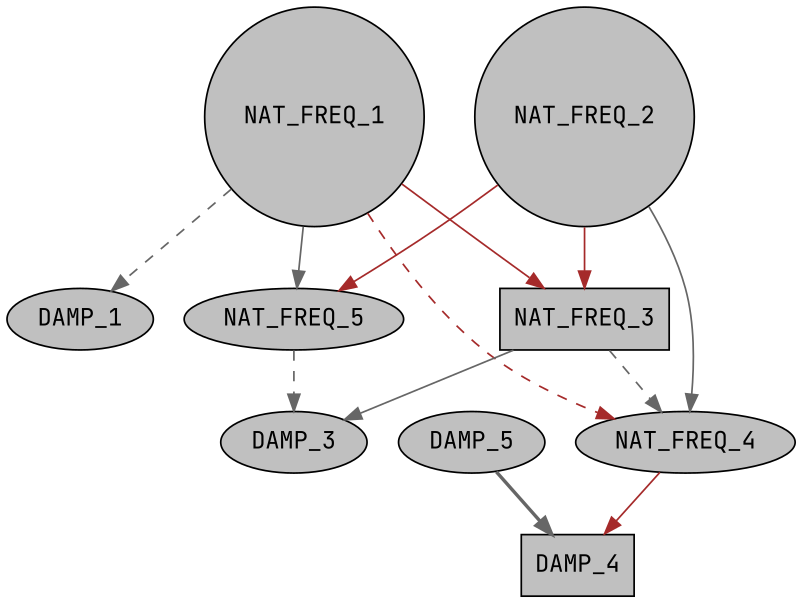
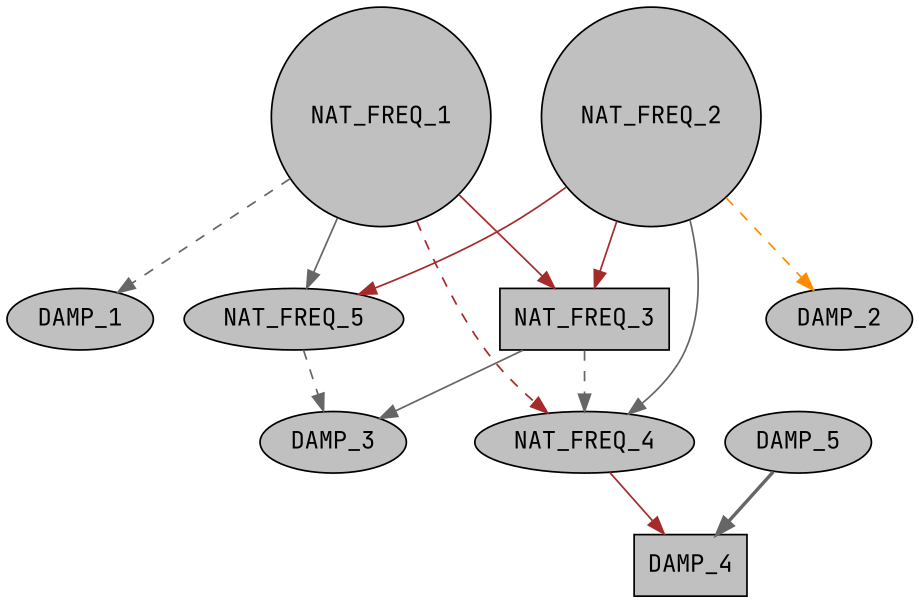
node "DAMP_2": added
